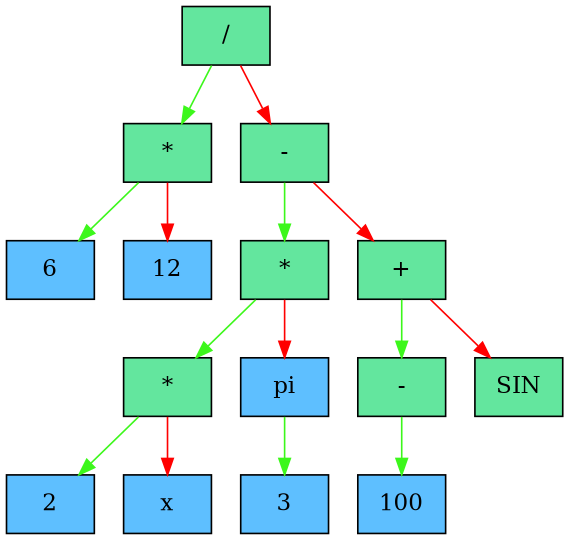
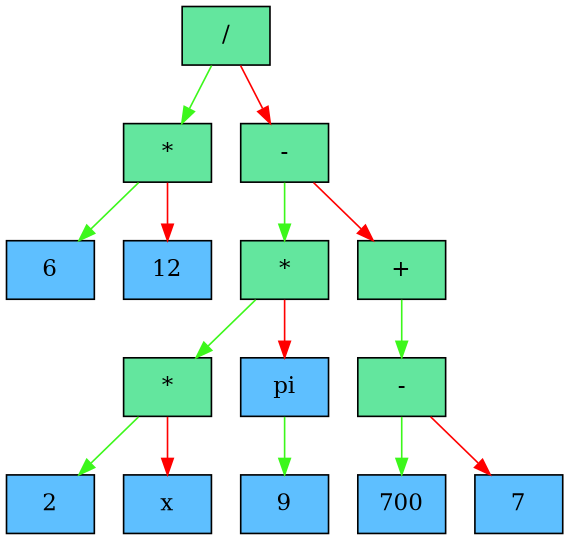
node "SIN": removed
node "3": label "3" -> "9"
node "100": label "100" -> "700"
node "7": added
